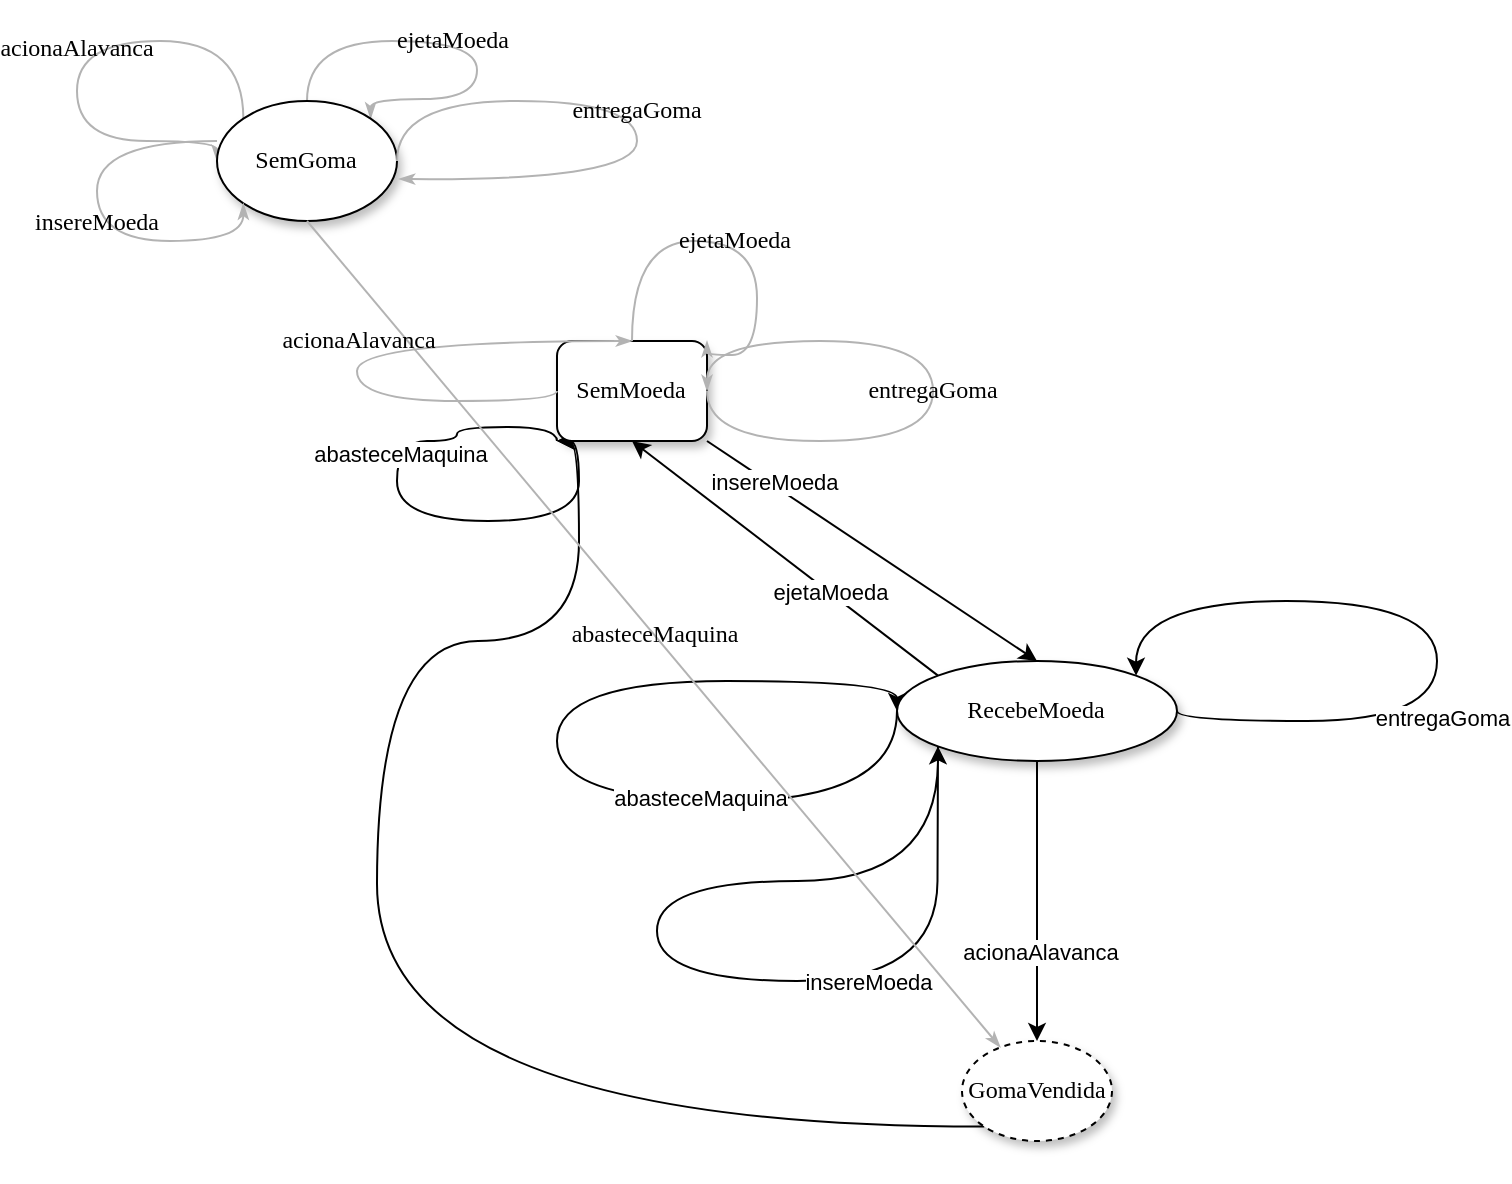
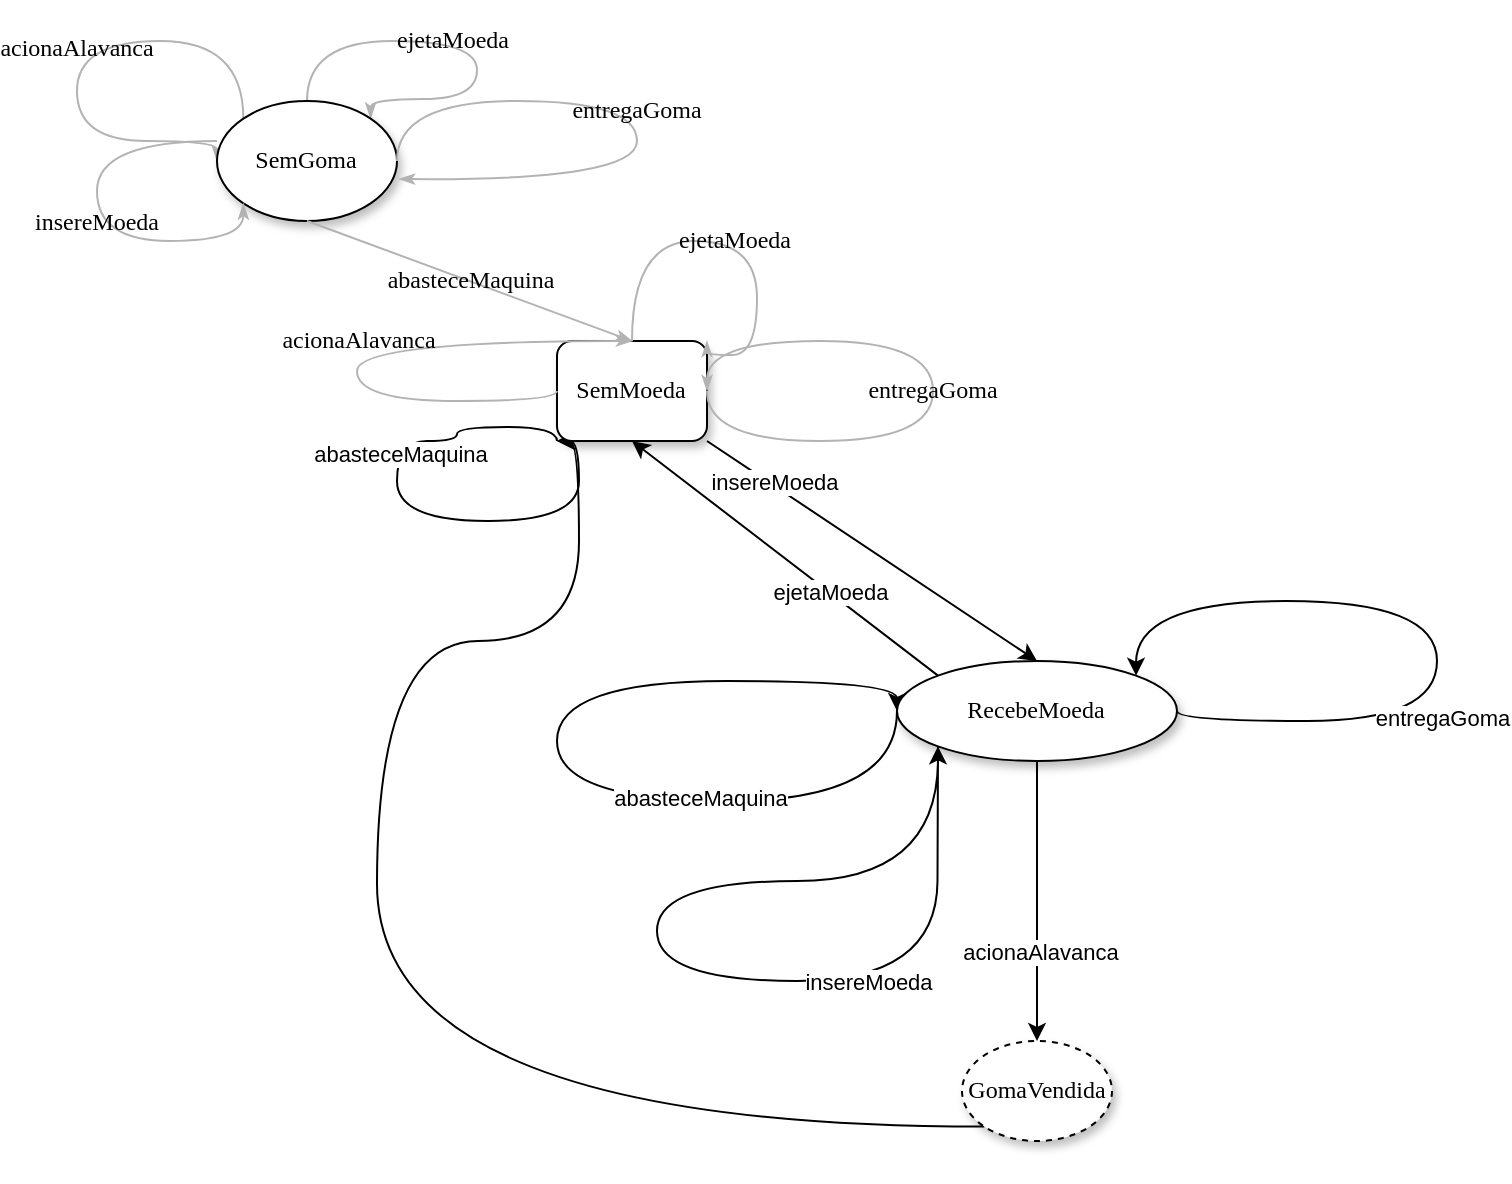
edge "SemGoma" -> "GomaVendida": now "SemGoma" -> "SemMoeda"
